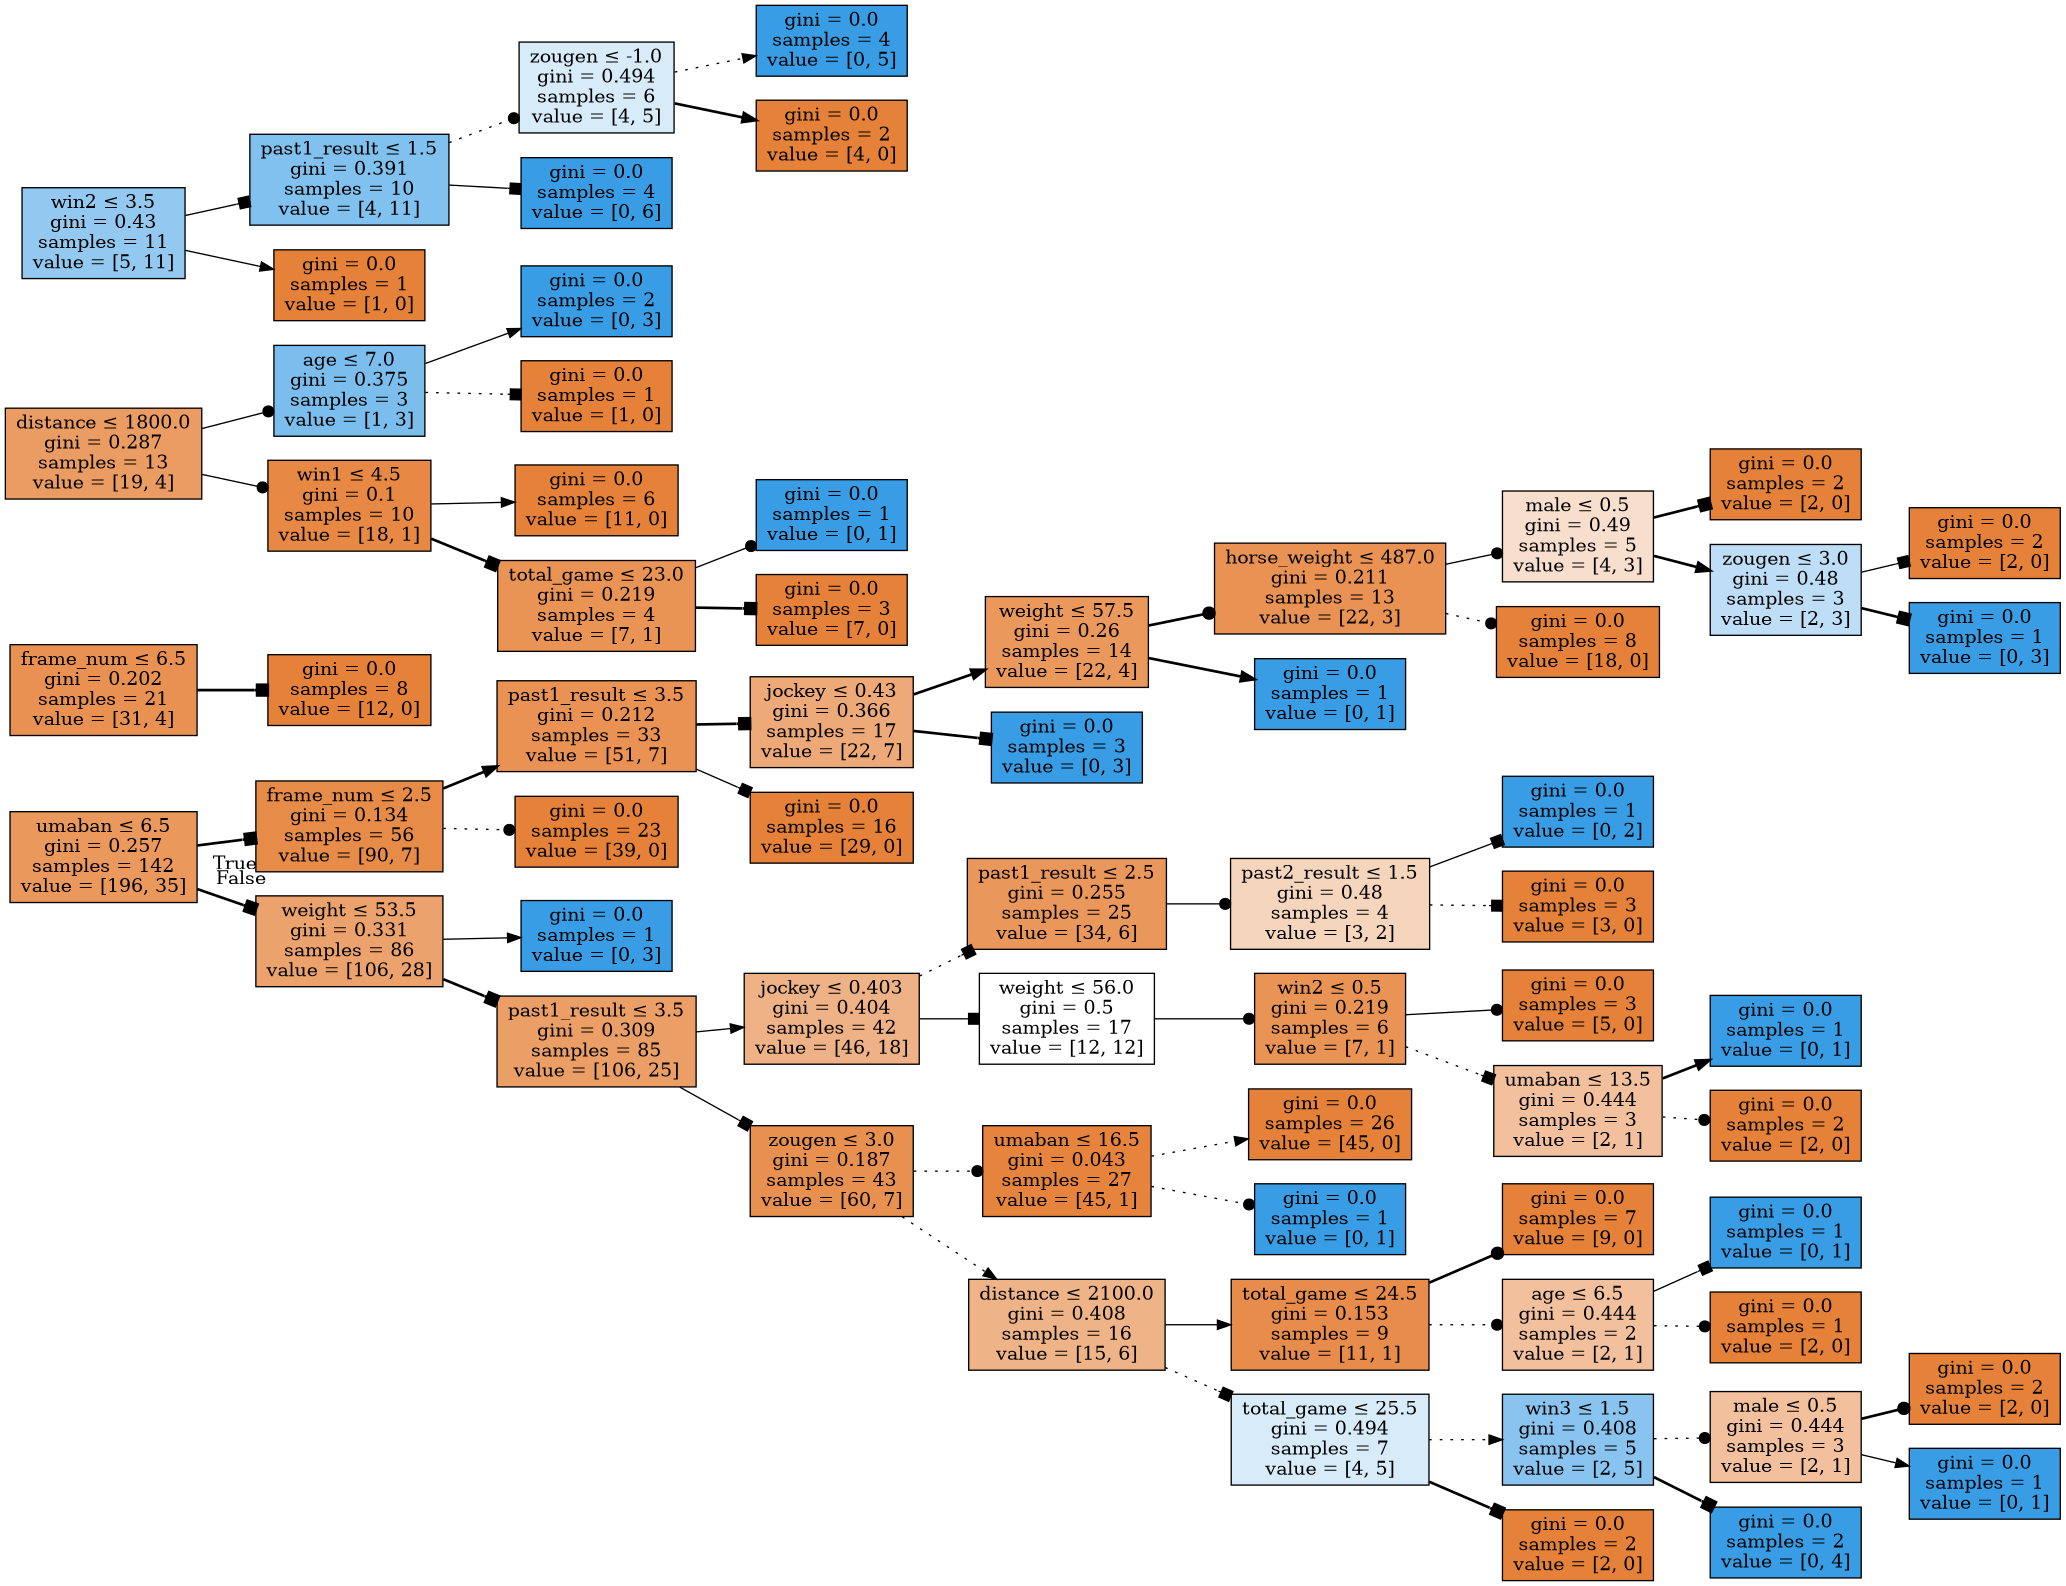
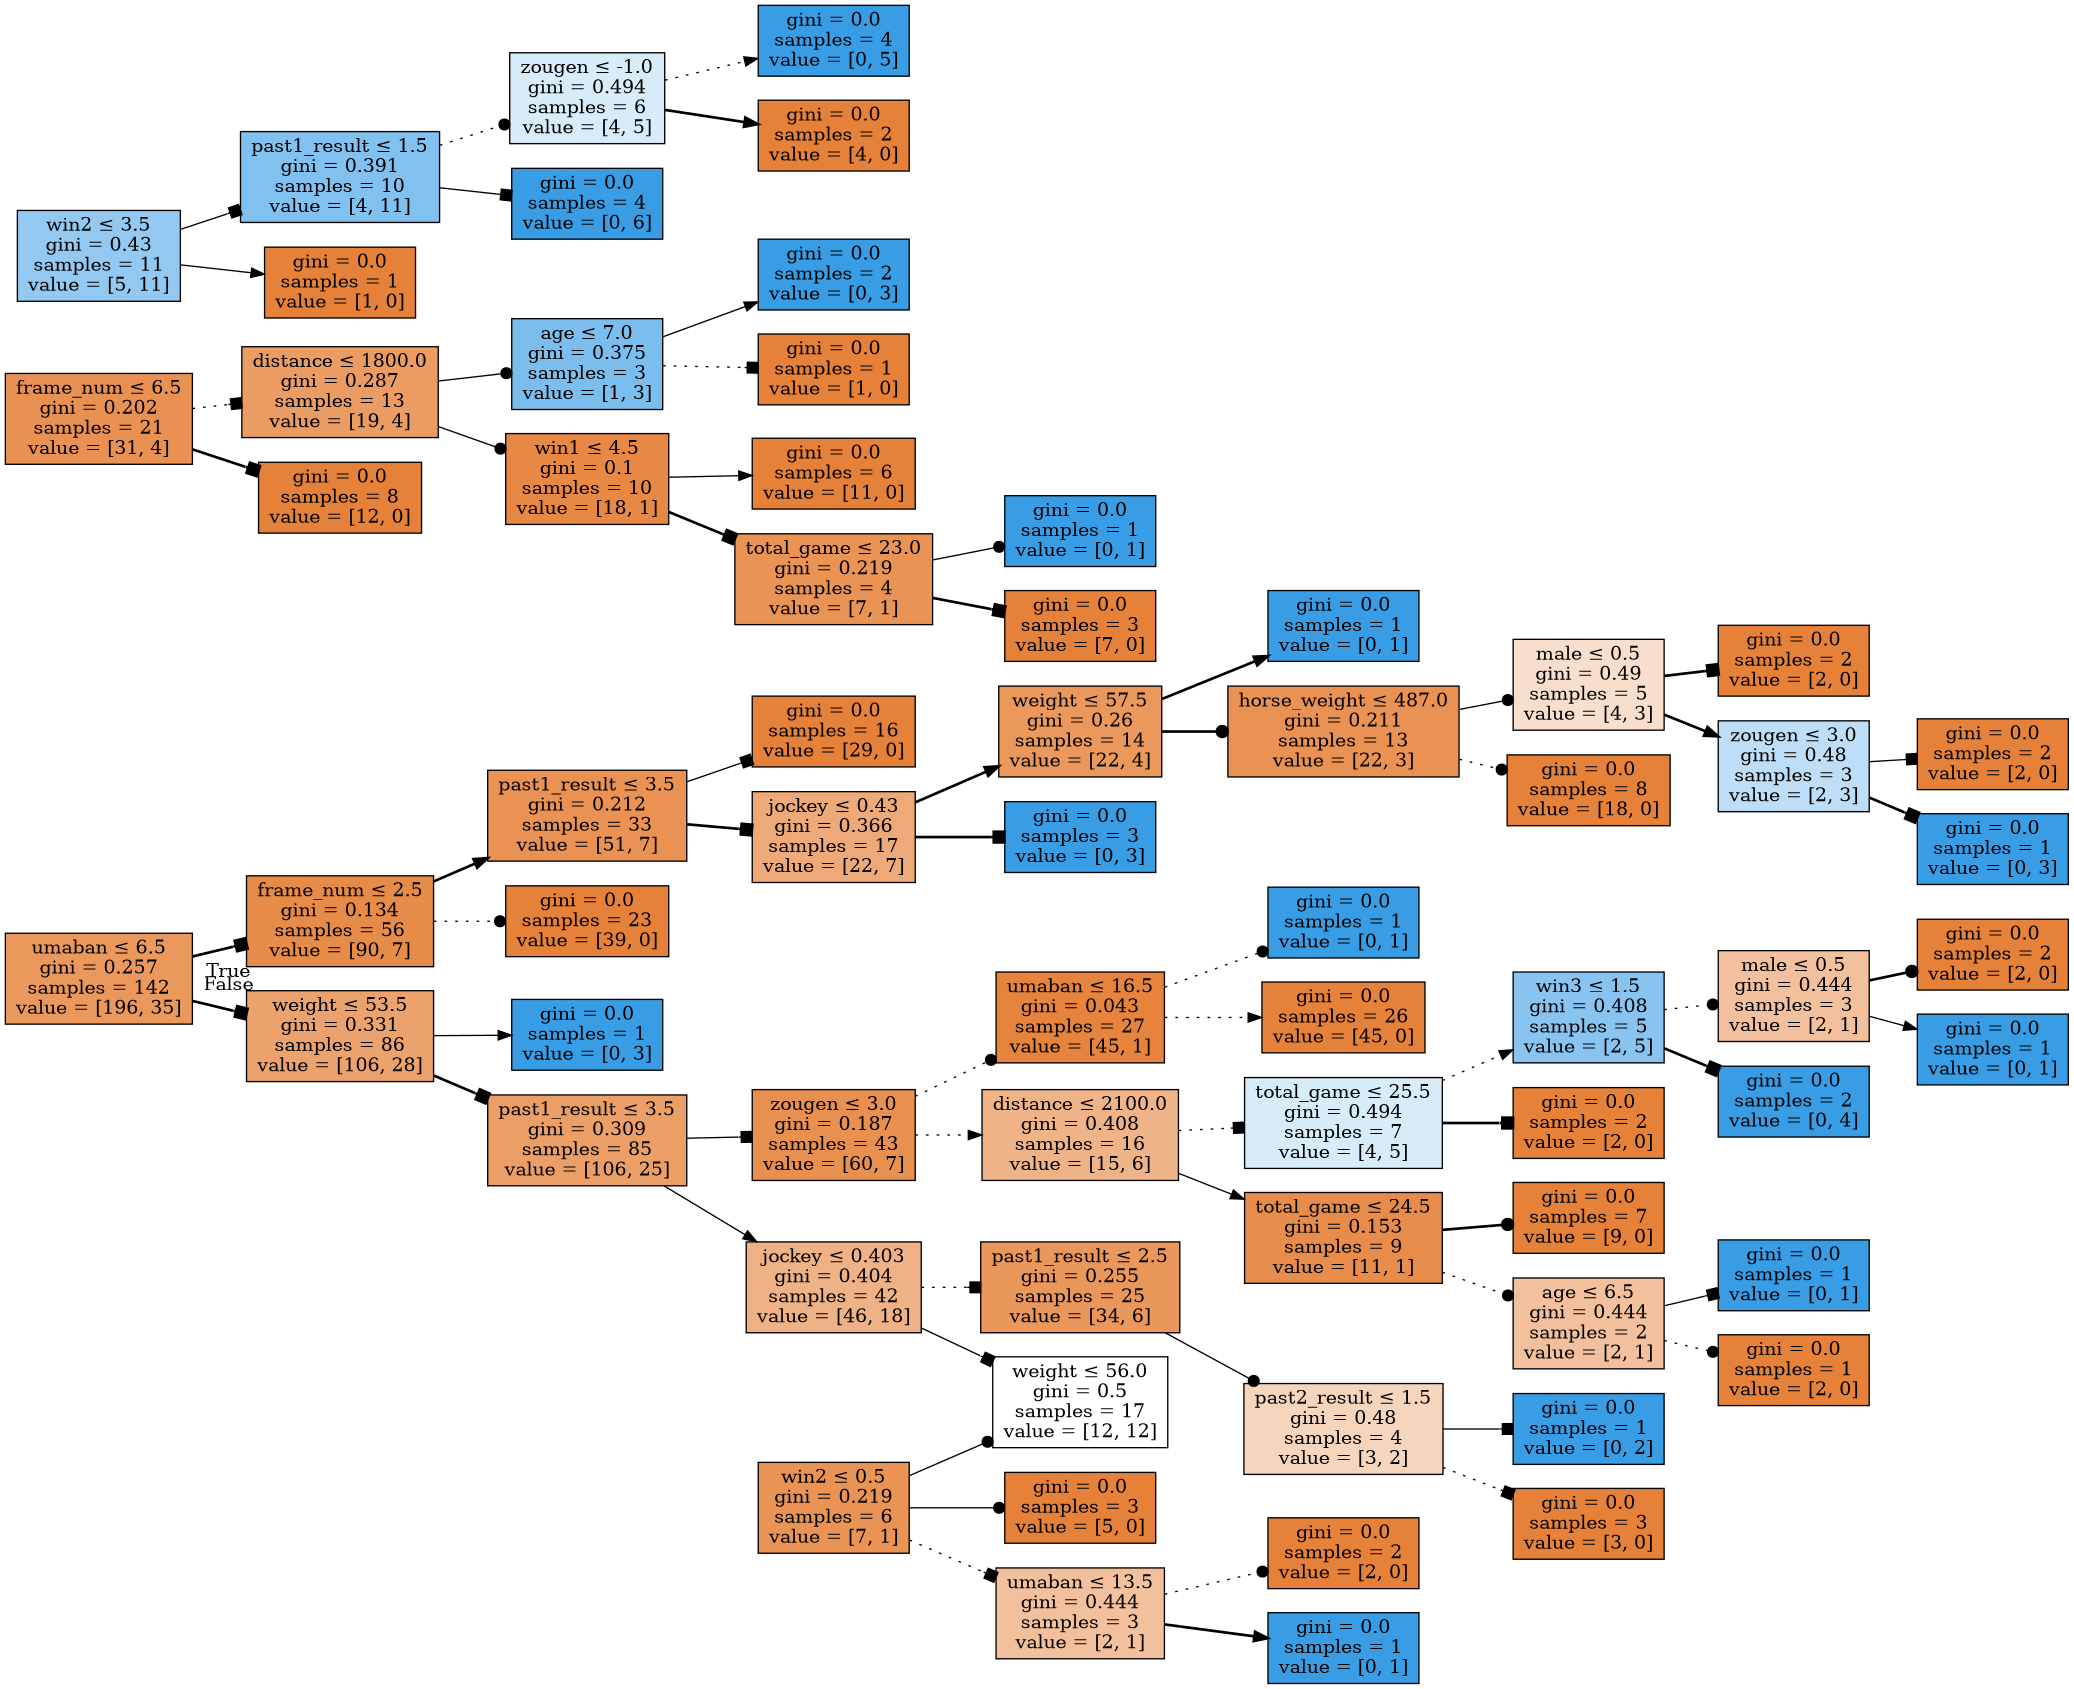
edge "frame_num ≤ 6.5" -> "distance ≤ 1800.0": added
edge "weight ≤ 56.0" -> "win2 ≤ 0.5": reversed
